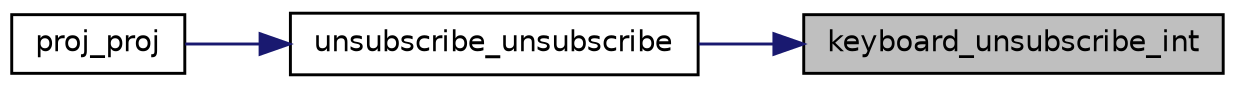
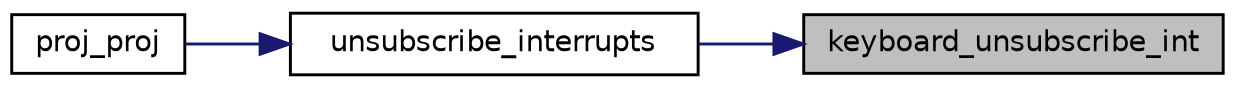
node "unsubscribe_unsubscribe": label "unsubscribe_unsubscribe" -> "unsubscribe_interrupts"
